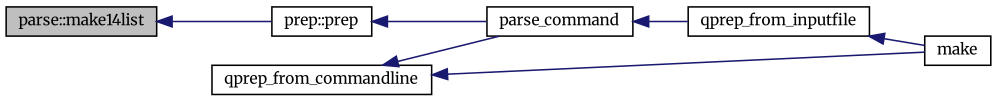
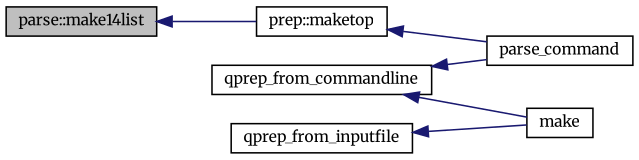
node "prep::prep": label "prep::prep" -> "prep::maketop"
edge "qprep_from_inputfile" -> "parse_command": removed
